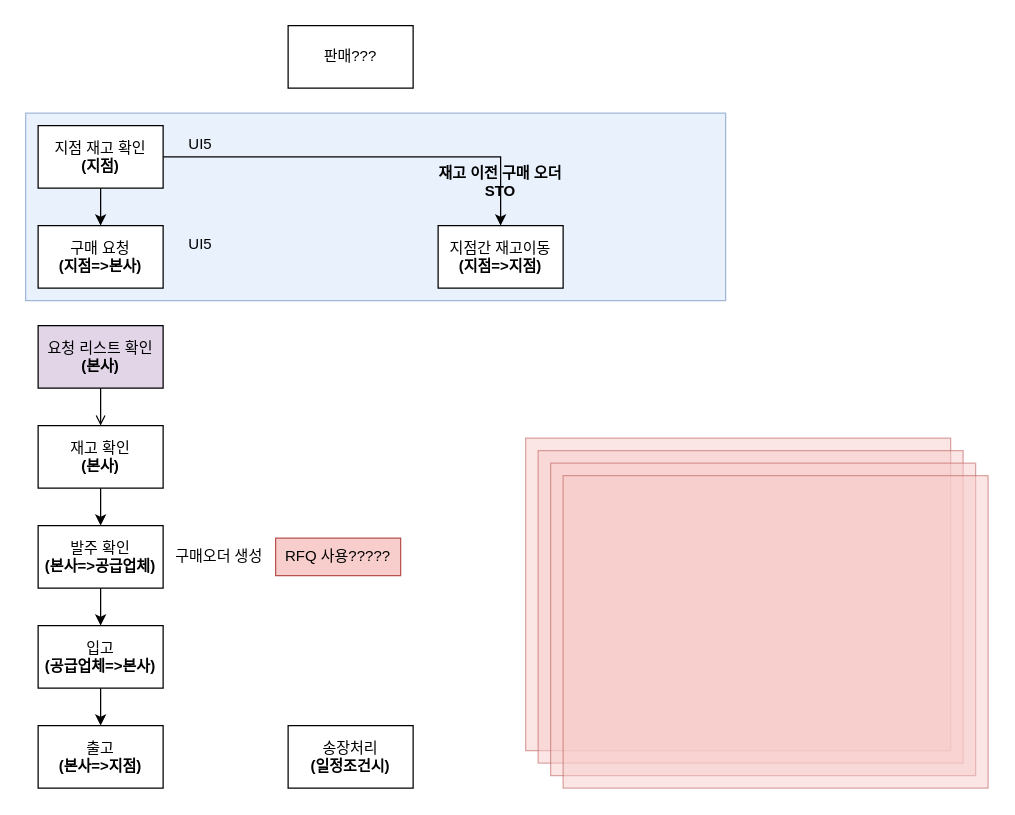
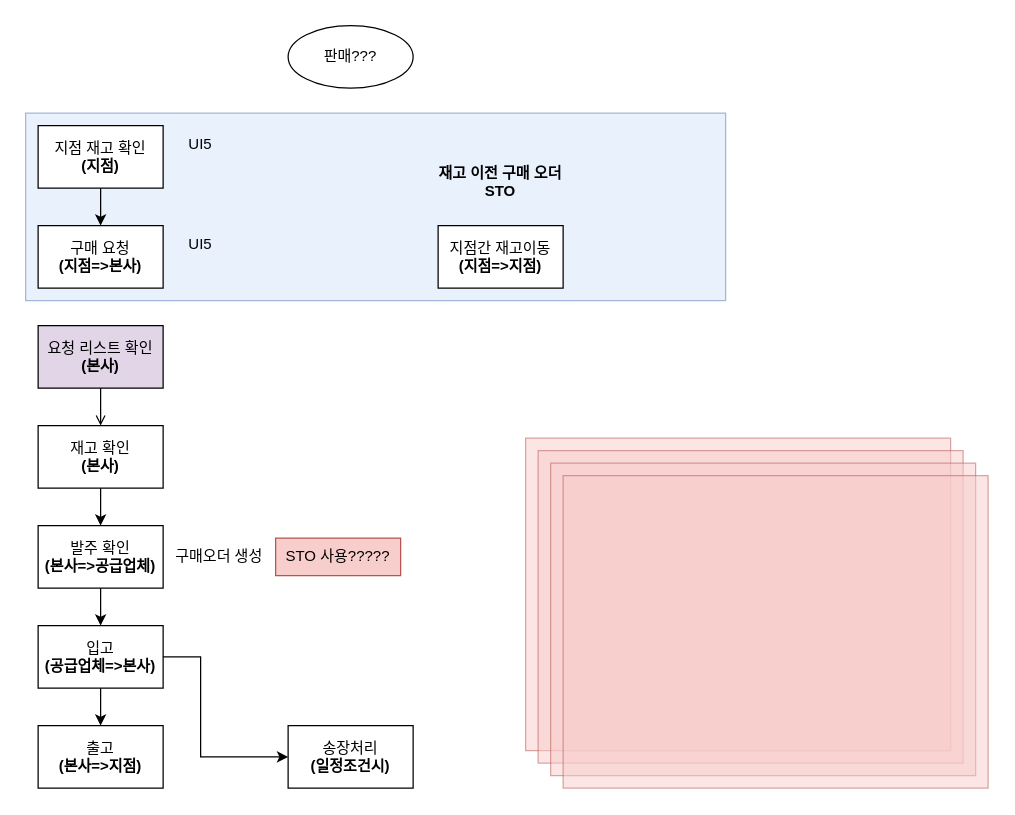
node "판매???": shape rectangle -> ellipse
edge "지점 재고 확인 (지점)" -> "지점간 재고이동 (지점=>지점)": removed
node "RFQ 사용?????": label "RFQ 사용?????" -> "STO 사용?????"
edge "입고 (공급업체=>본사)" -> "송장처리 (일정조건시)": added
